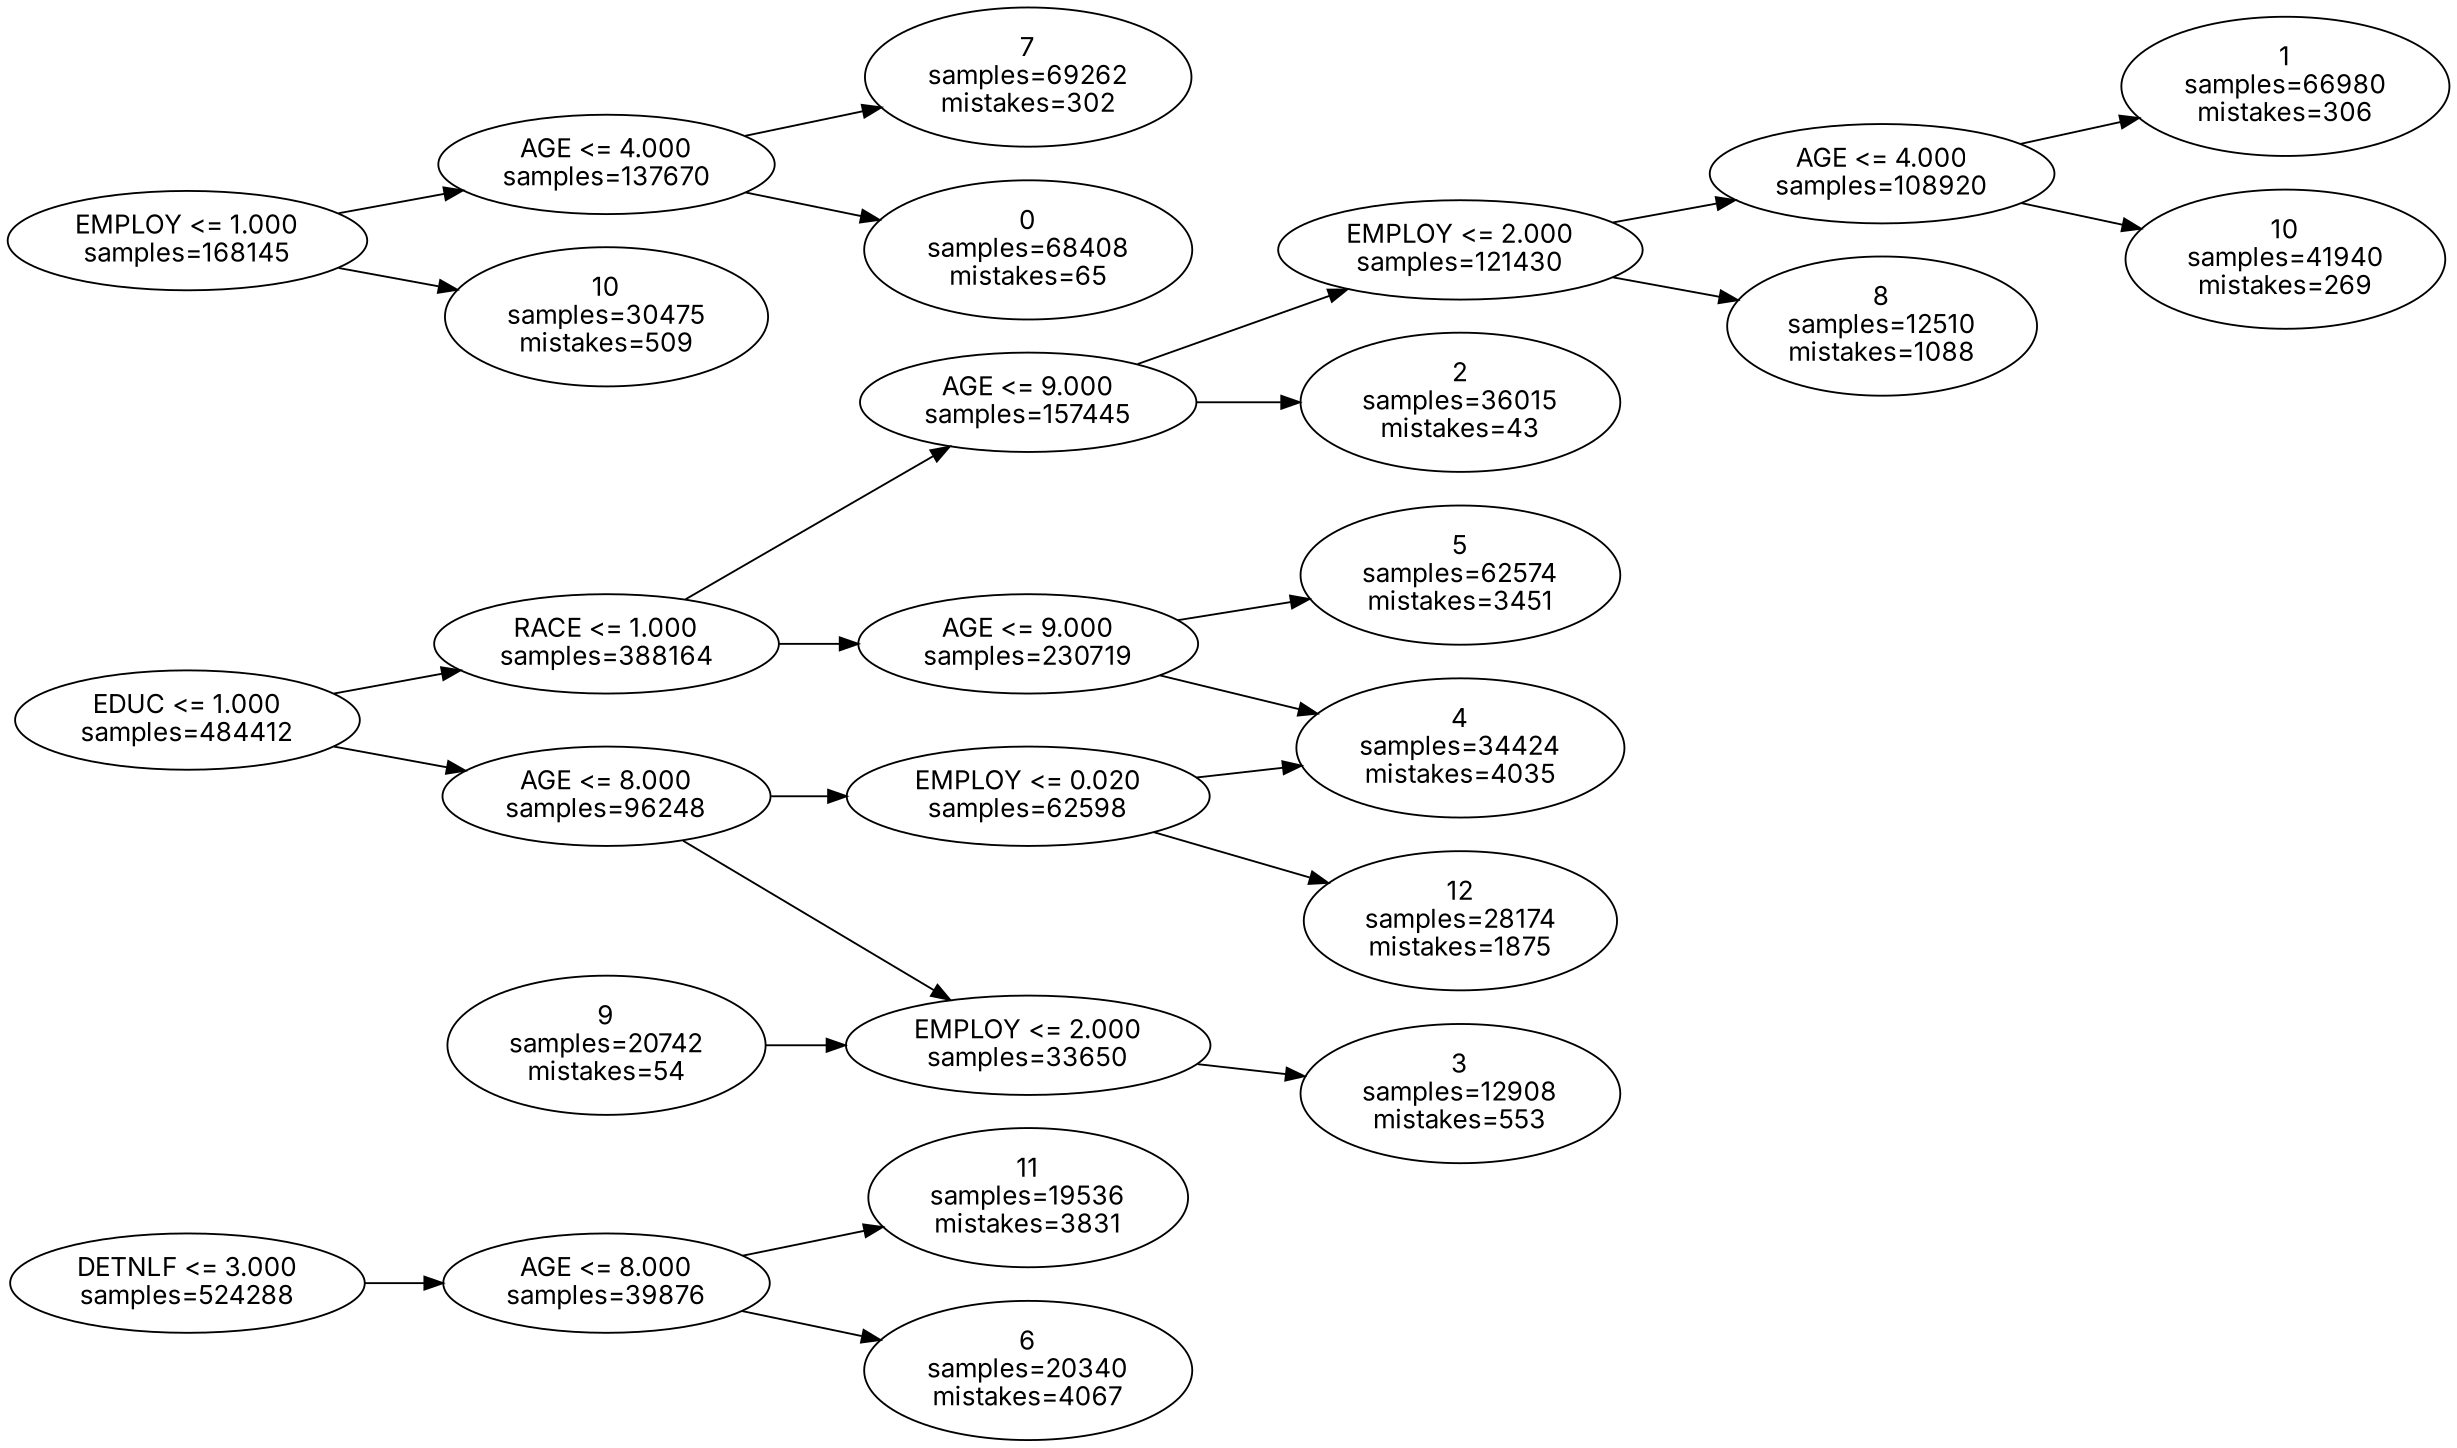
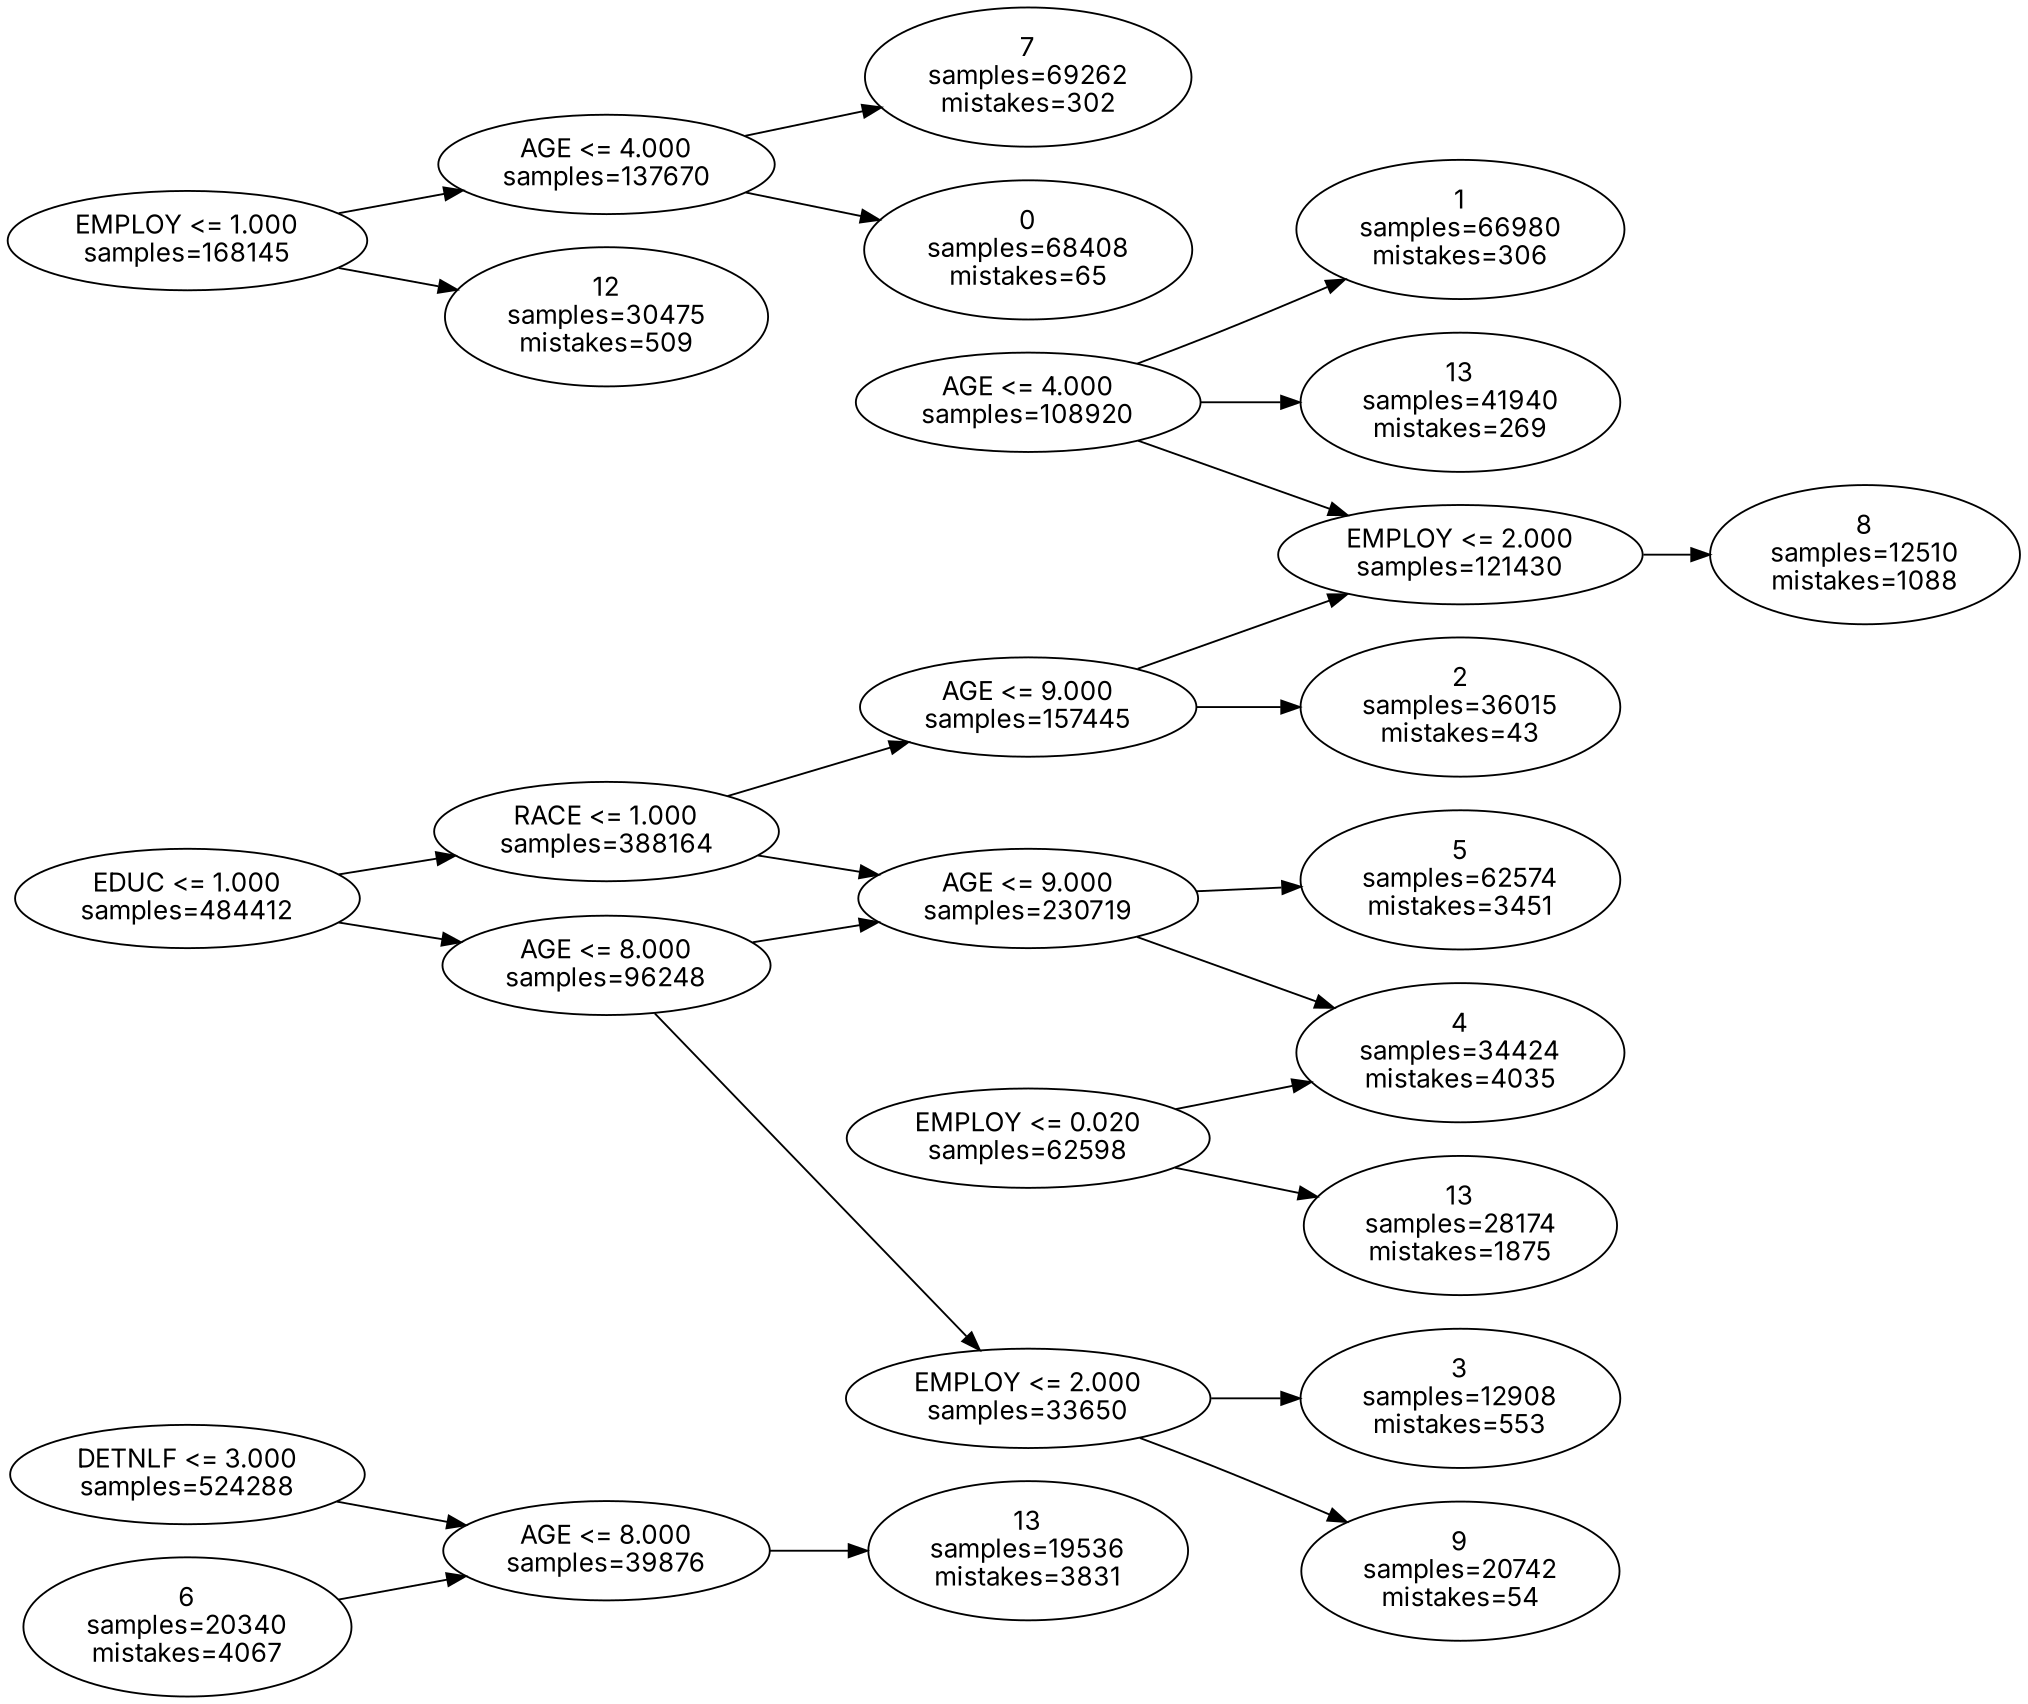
edge "EMPLOY <= 2.000 samples=121430" -> "AGE <= 4.000 samples=108920": reversed
node "10 samples=41940 mistakes=269": label "10 samples=41940 mistakes=269" -> "13 samples=41940 mistakes=269"
node "10 samples=30475 mistakes=509": label "10 samples=30475 mistakes=509" -> "12 samples=30475 mistakes=509"
edge "AGE <= 8.000 samples=96248" -> "EMPLOY <= 0.020 samples=62598": now "AGE <= 8.000 samples=96248" -> "AGE <= 9.000 samples=230719"
node "12 samples=28174 mistakes=1875": label "12 samples=28174 mistakes=1875" -> "13 samples=28174 mistakes=1875"
edge "9 samples=20742 mistakes=54" -> "EMPLOY <= 2.000 samples=33650": reversed
node "11 samples=19536 mistakes=3831": label "11 samples=19536 mistakes=3831" -> "13 samples=19536 mistakes=3831"
edge "AGE <= 8.000 samples=39876" -> "6 samples=20340 mistakes=4067": reversed
